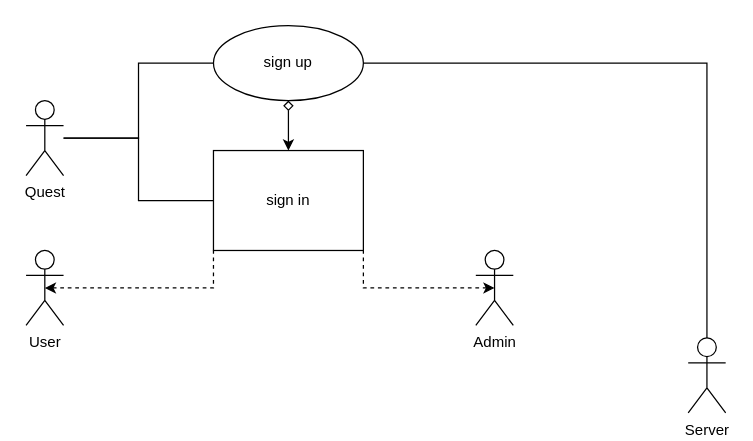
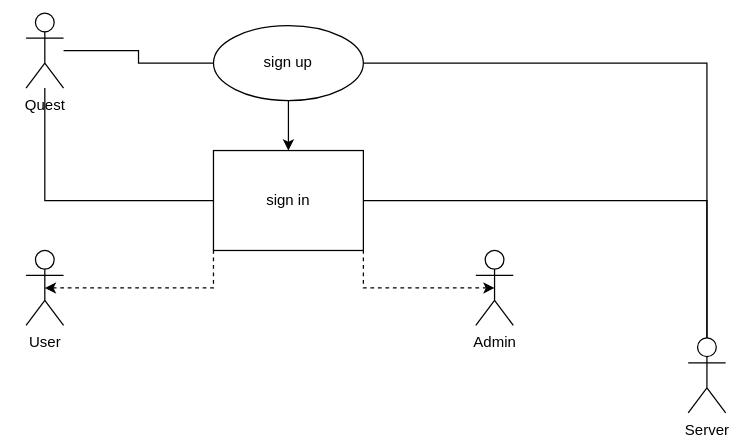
edge "sign up" -- "sign in": arrowhead diamond -> none
node "Quest": moved (44, 138) -> (44, 51)
edge "sign in" -- "Server": added
